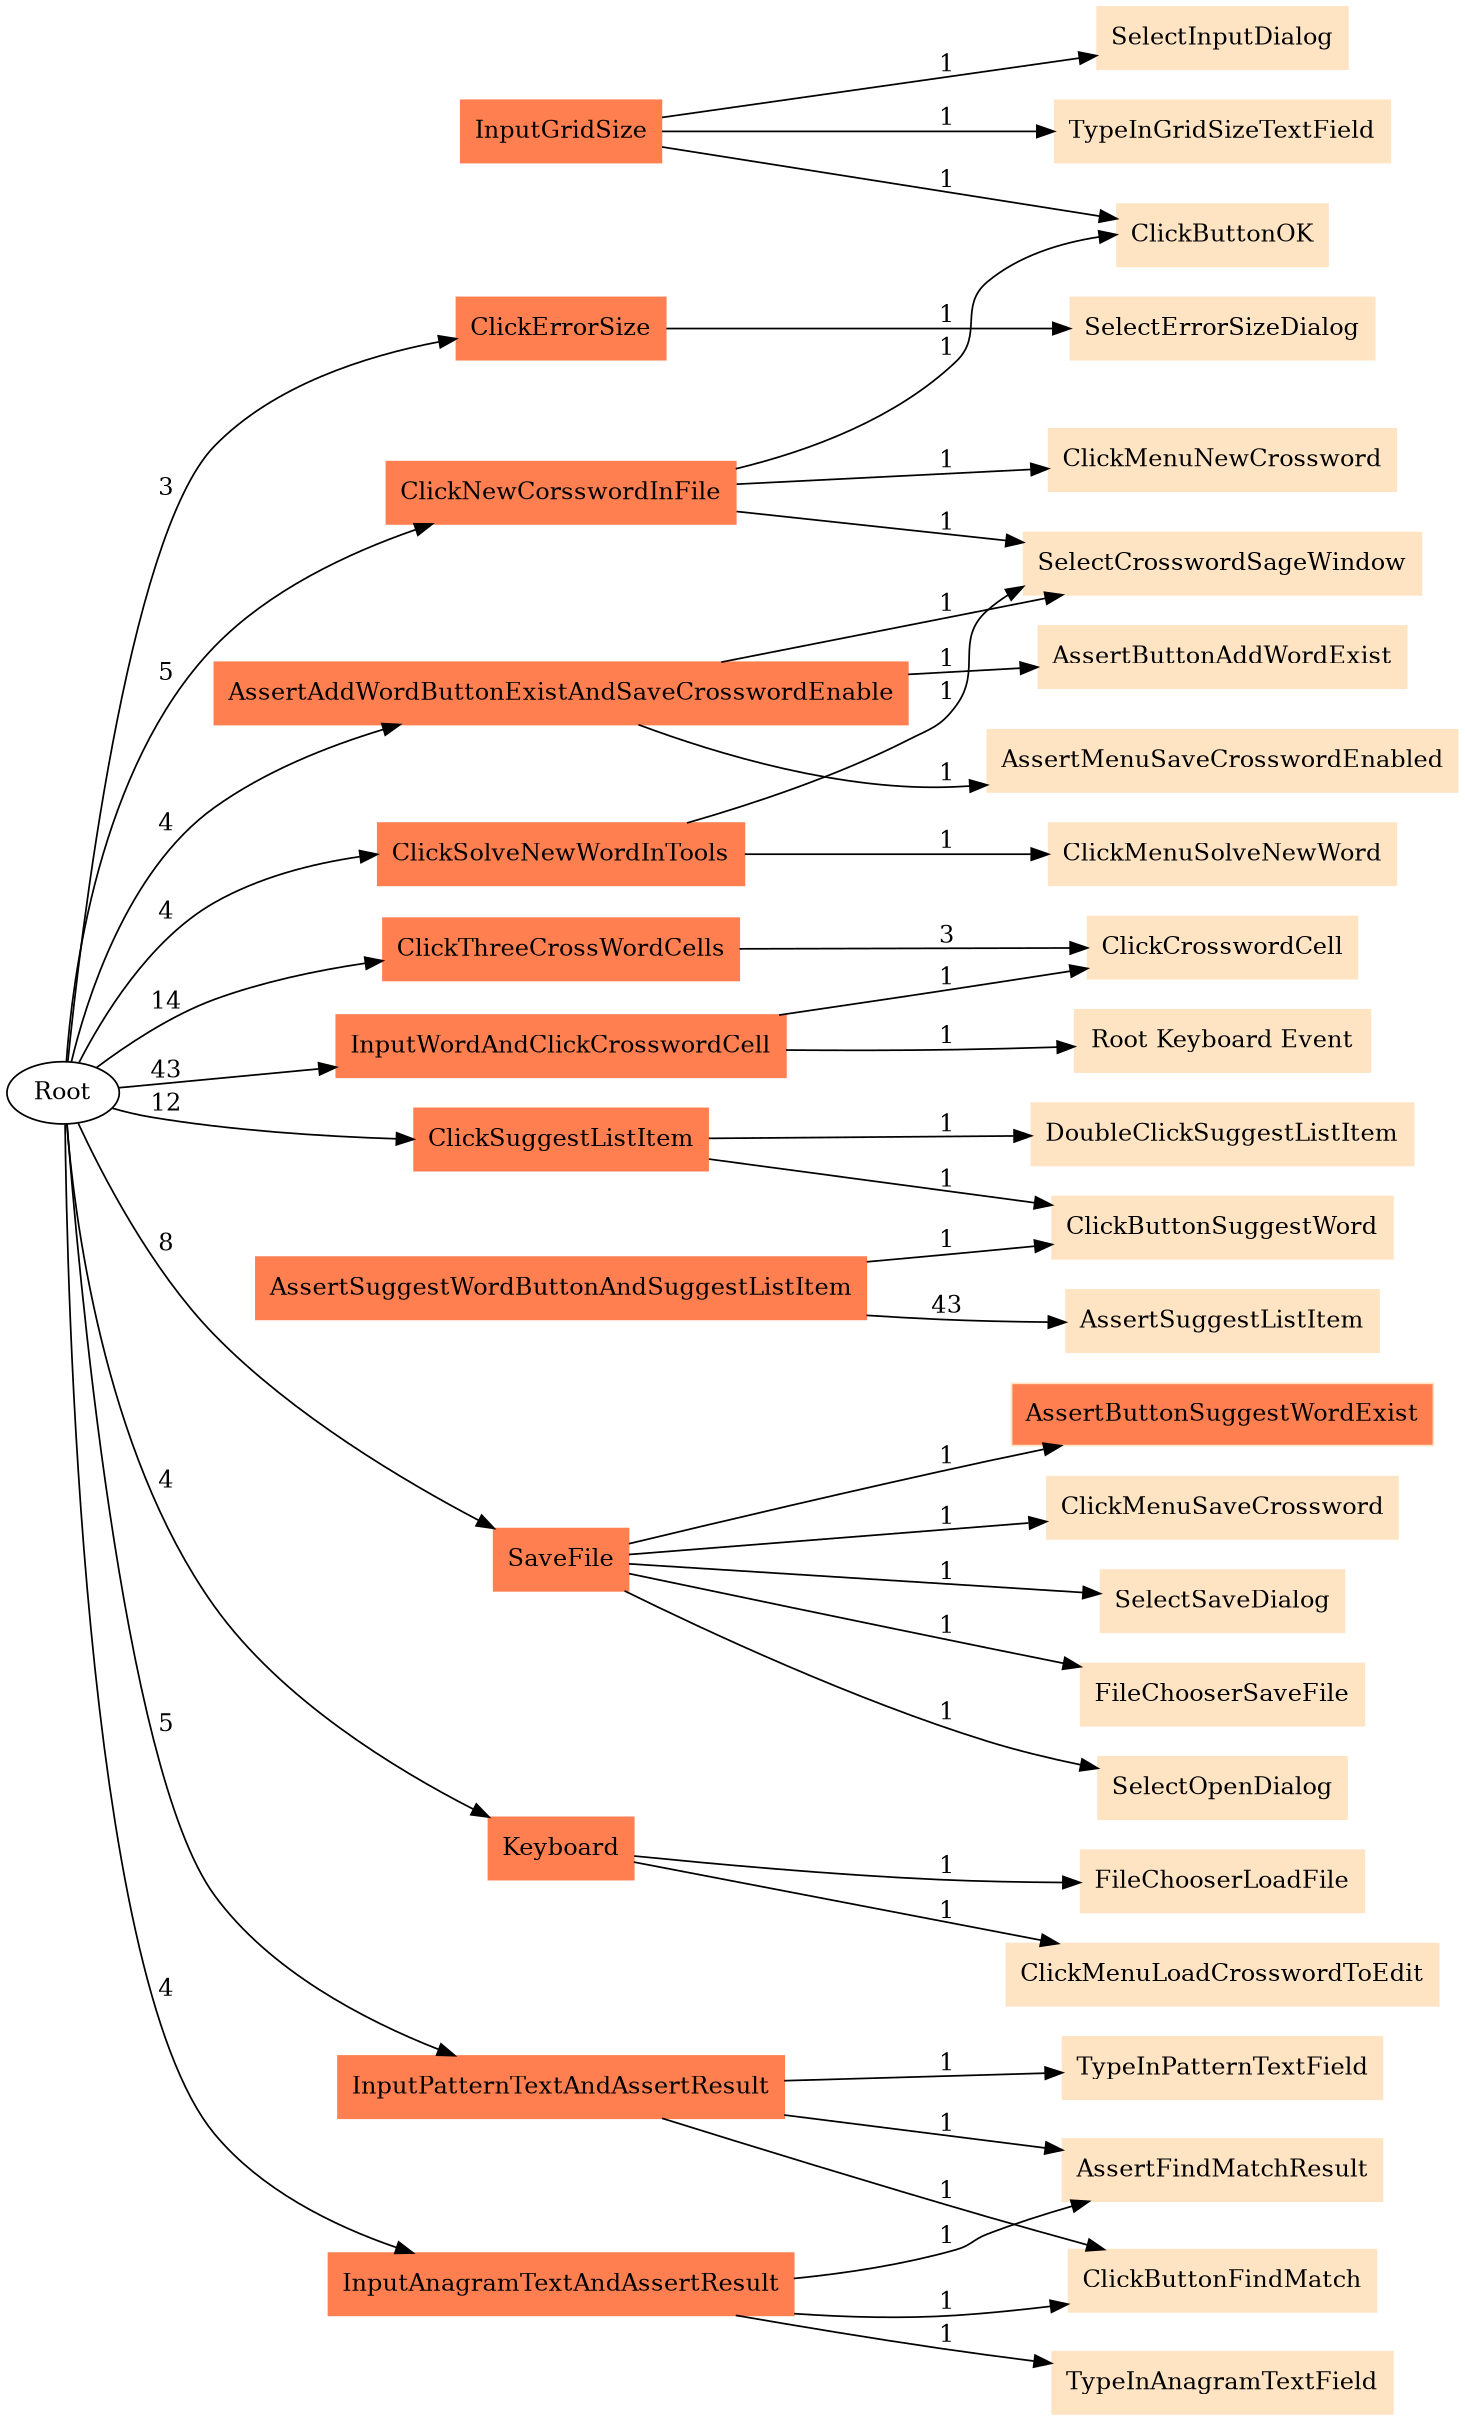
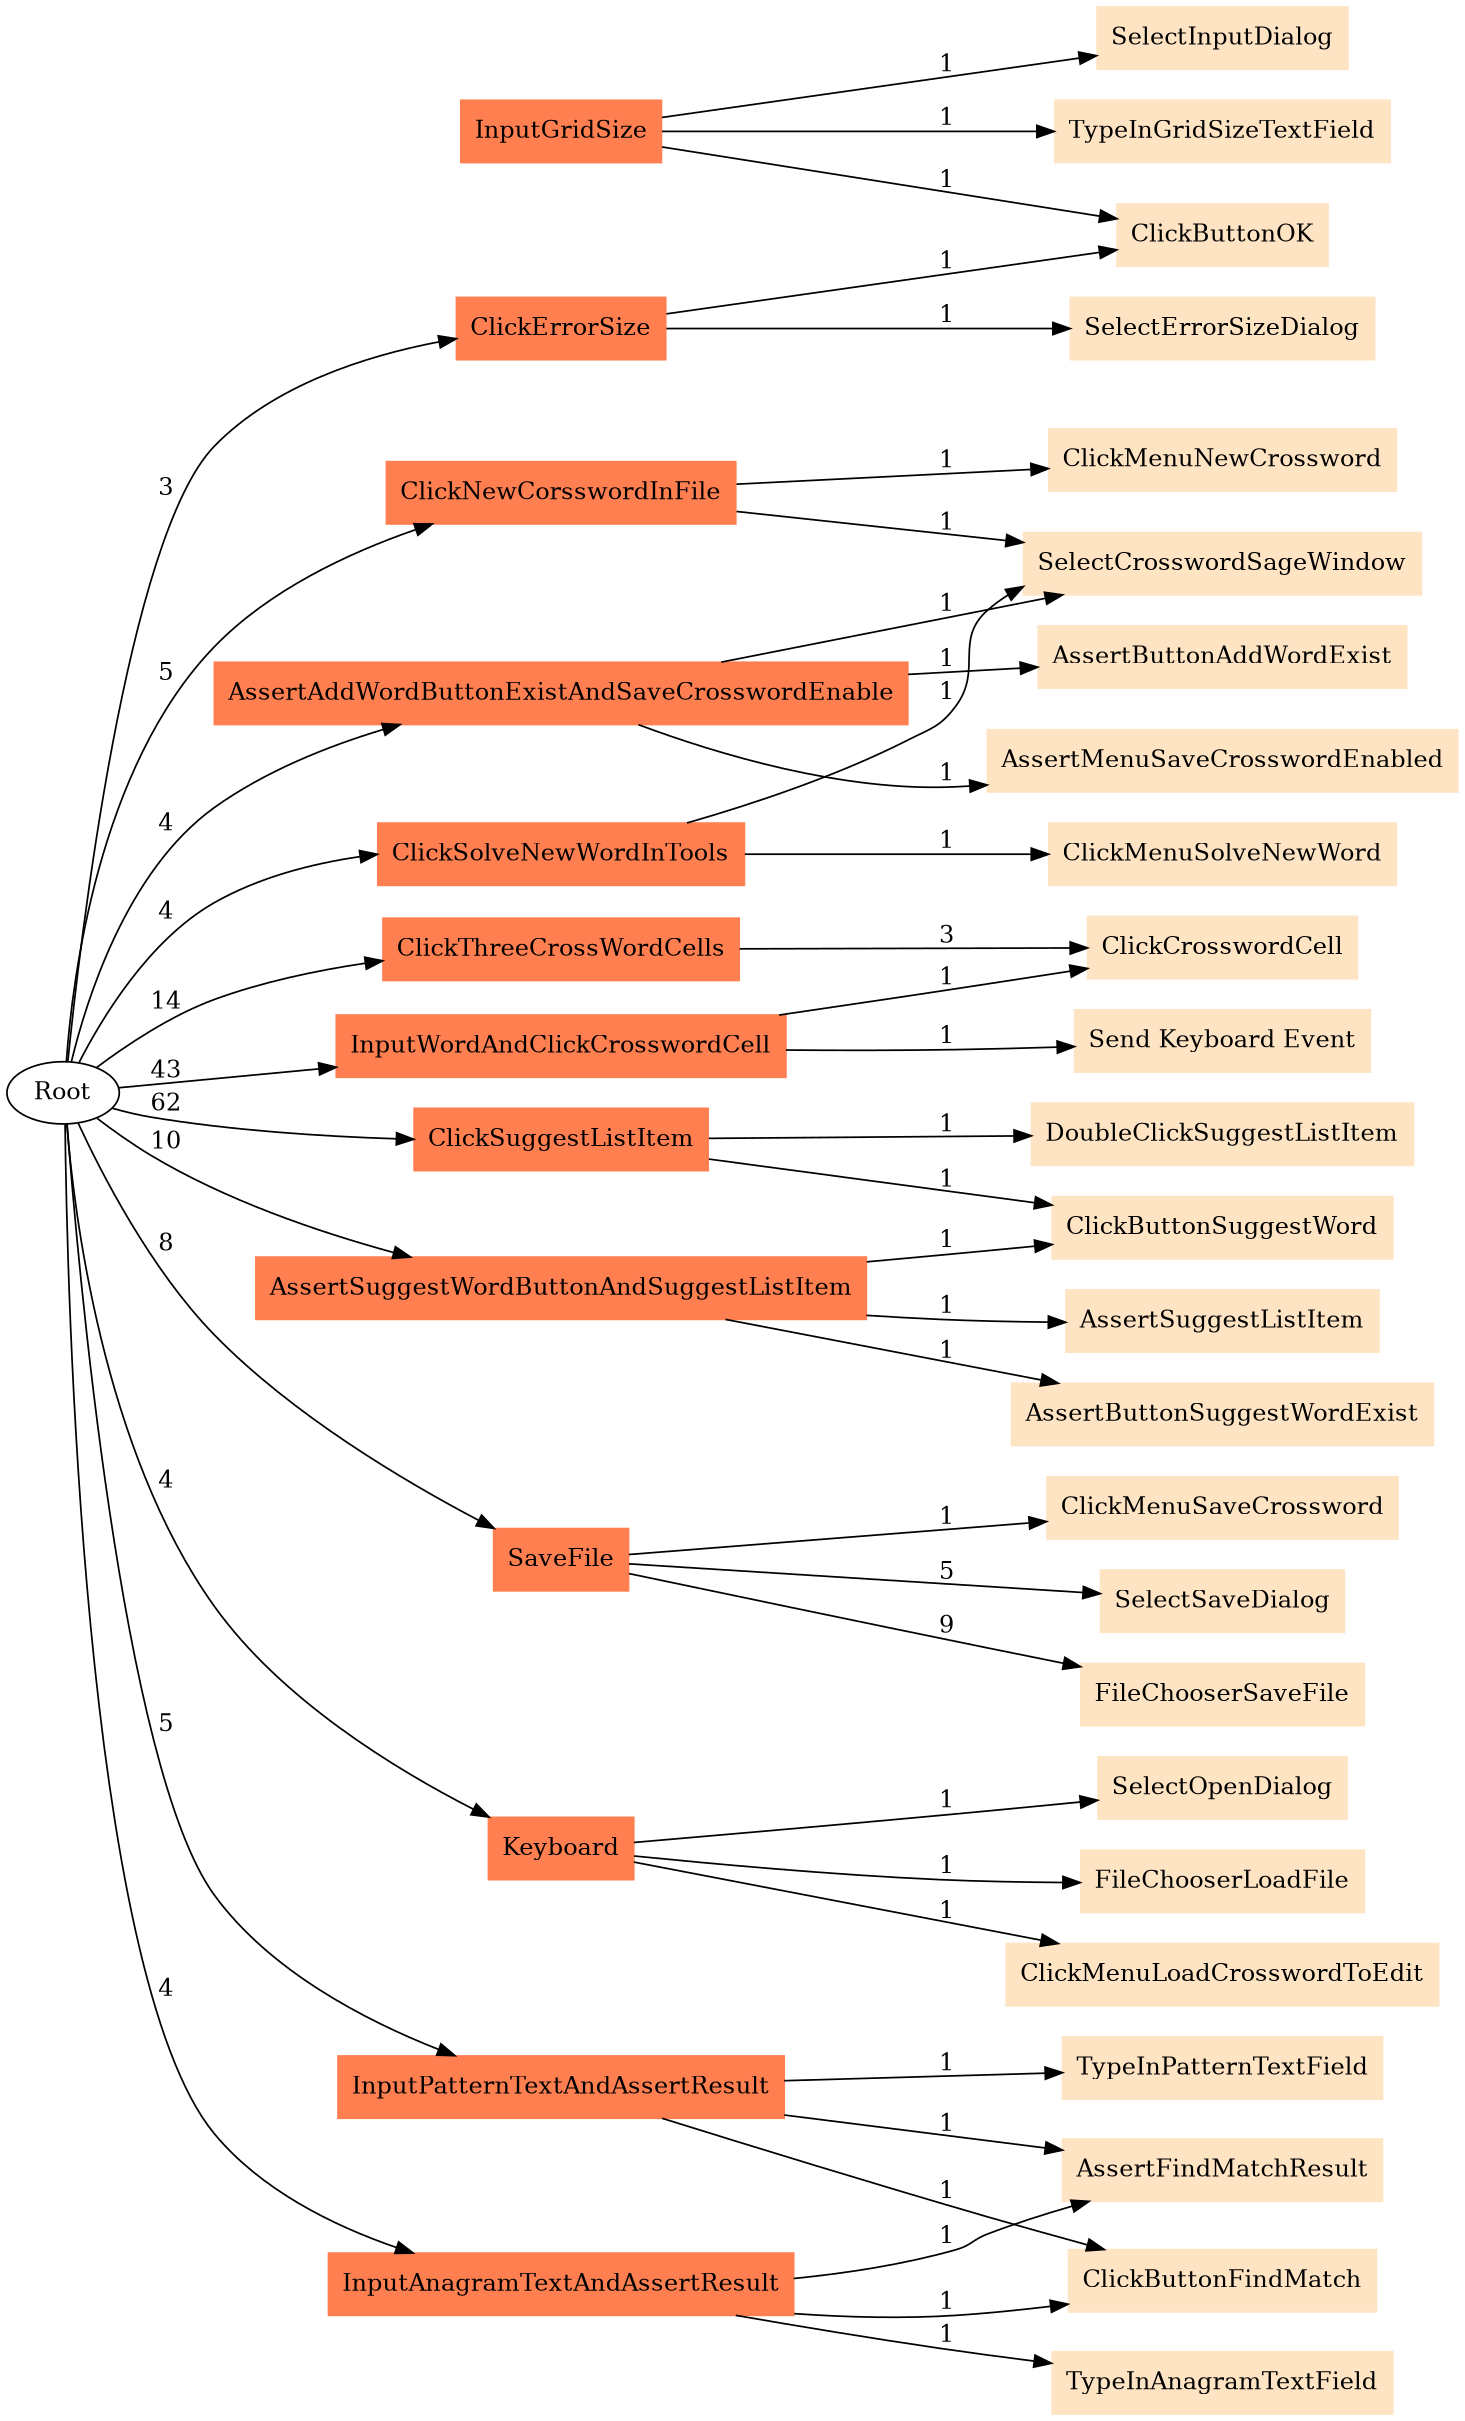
edge "ClickNewCorsswordInFile" -> "ClickButtonOK": now "ClickErrorSize" -> "ClickButtonOK"
node "Root Keyboard Event": label "Root Keyboard Event" -> "Send Keyboard Event"
edge "Root" -> "ClickSuggestListItem": label "12" -> "62"
edge "Root" -> "AssertSuggestWordButtonAndSuggestListItem": added, label "10"
edge "AssertSuggestWordButtonAndSuggestListItem" -> "AssertSuggestListItem": label "43" -> "1"
node "AssertButtonSuggestWordExist": fillcolor coral -> bisque
edge "SaveFile" -> "AssertButtonSuggestWordExist": now "AssertSuggestWordButtonAndSuggestListItem" -> "AssertButtonSuggestWordExist"
edge "SaveFile" -> "SelectSaveDialog": label "1" -> "5"
edge "SaveFile" -> "FileChooserSaveFile": label "1" -> "9"
edge "SaveFile" -> "SelectOpenDialog": now "Keyboard" -> "SelectOpenDialog"
